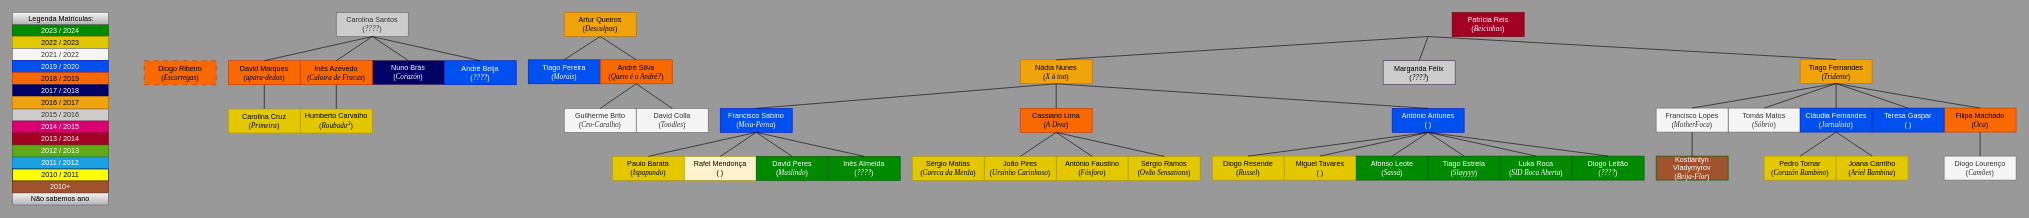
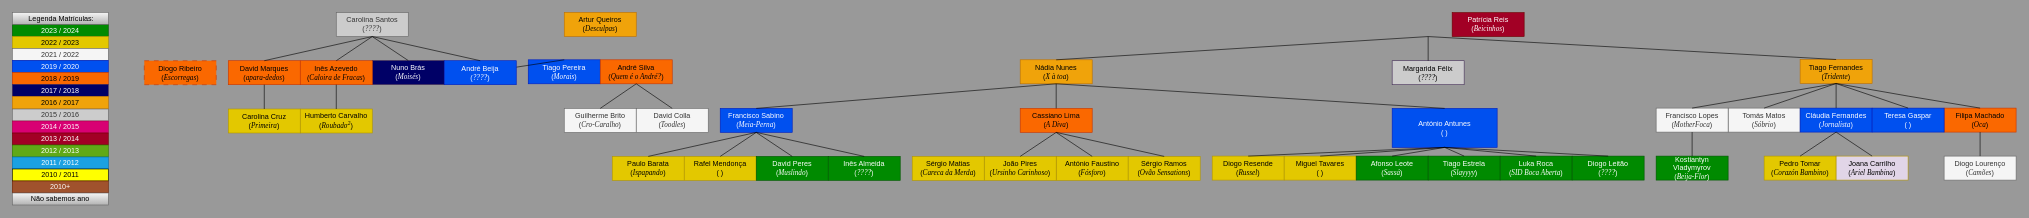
edge "Artur Queiros (Desculpas)" -- "Tiago Pereira (Morais)": now "André Beija (????)" -- "Tiago Pereira (Morais)"
edge "Artur Queiros (Desculpas)" -- "André Silva (Quem é o André?)": removed
node "Nuno Brás (Corazón)": label "Nuno Brás (Corazón)" -> "Nuno Brás (Moisés)"
node "Margarida Félix (????)": moved (1419, 73) -> (1428, 73)
node "António Antunes ( )": size 72x24 -> 105x39
node "Rafel Mendonça ( )": fillcolor #fff2cc -> #e3c800
node "Kostiantyn Vladymyrov (Beija-Flor)": fillcolor #a0522d -> #008a00
node "Joana Carrilho (Ariel Bambina)": fillcolor #e3c800 -> #e1d5e7
